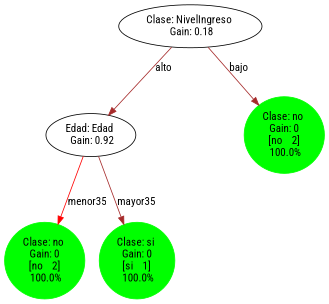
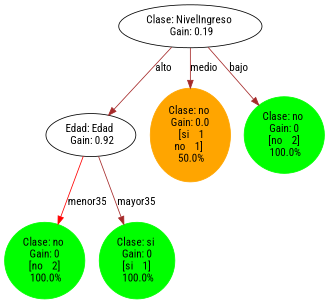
node "Clase: NivelIngreso Gain: 0.18": label "Clase: NivelIngreso Gain: 0.18" -> "Clase: NivelIngreso Gain: 0.19"
node "Clase: no Gain: 0.0 [si    1 no    1] 50.0%": added
